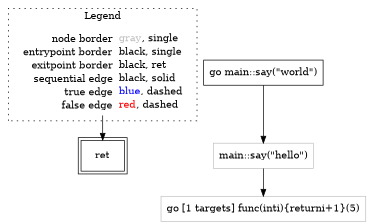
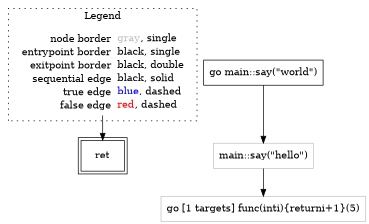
node "node border": text ", ret" -> ", double"
